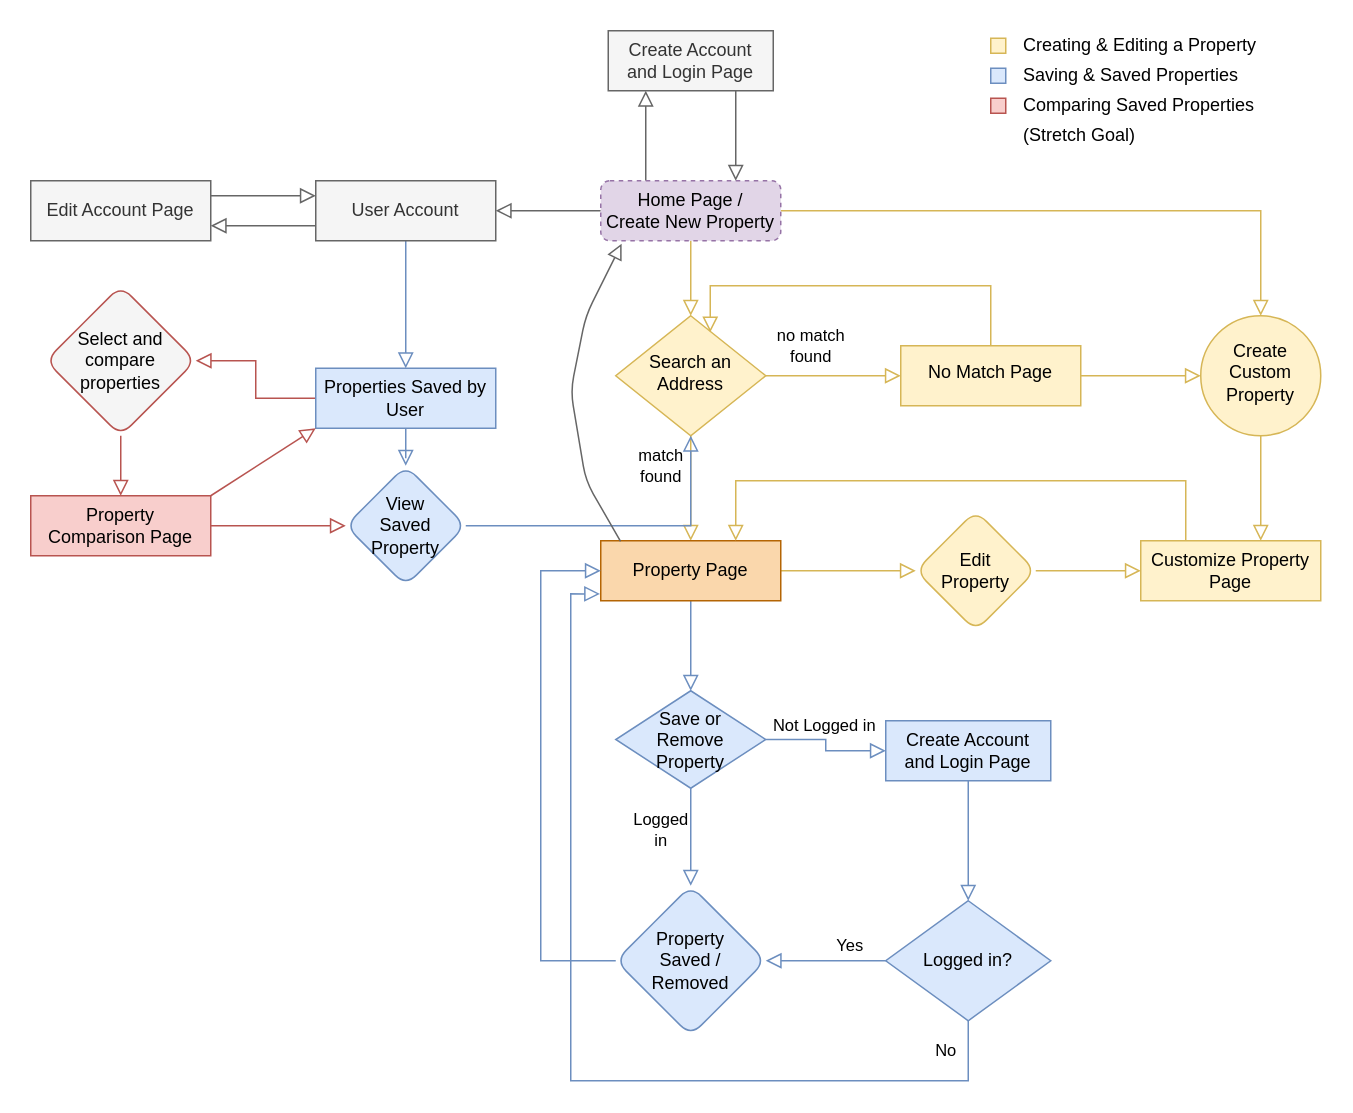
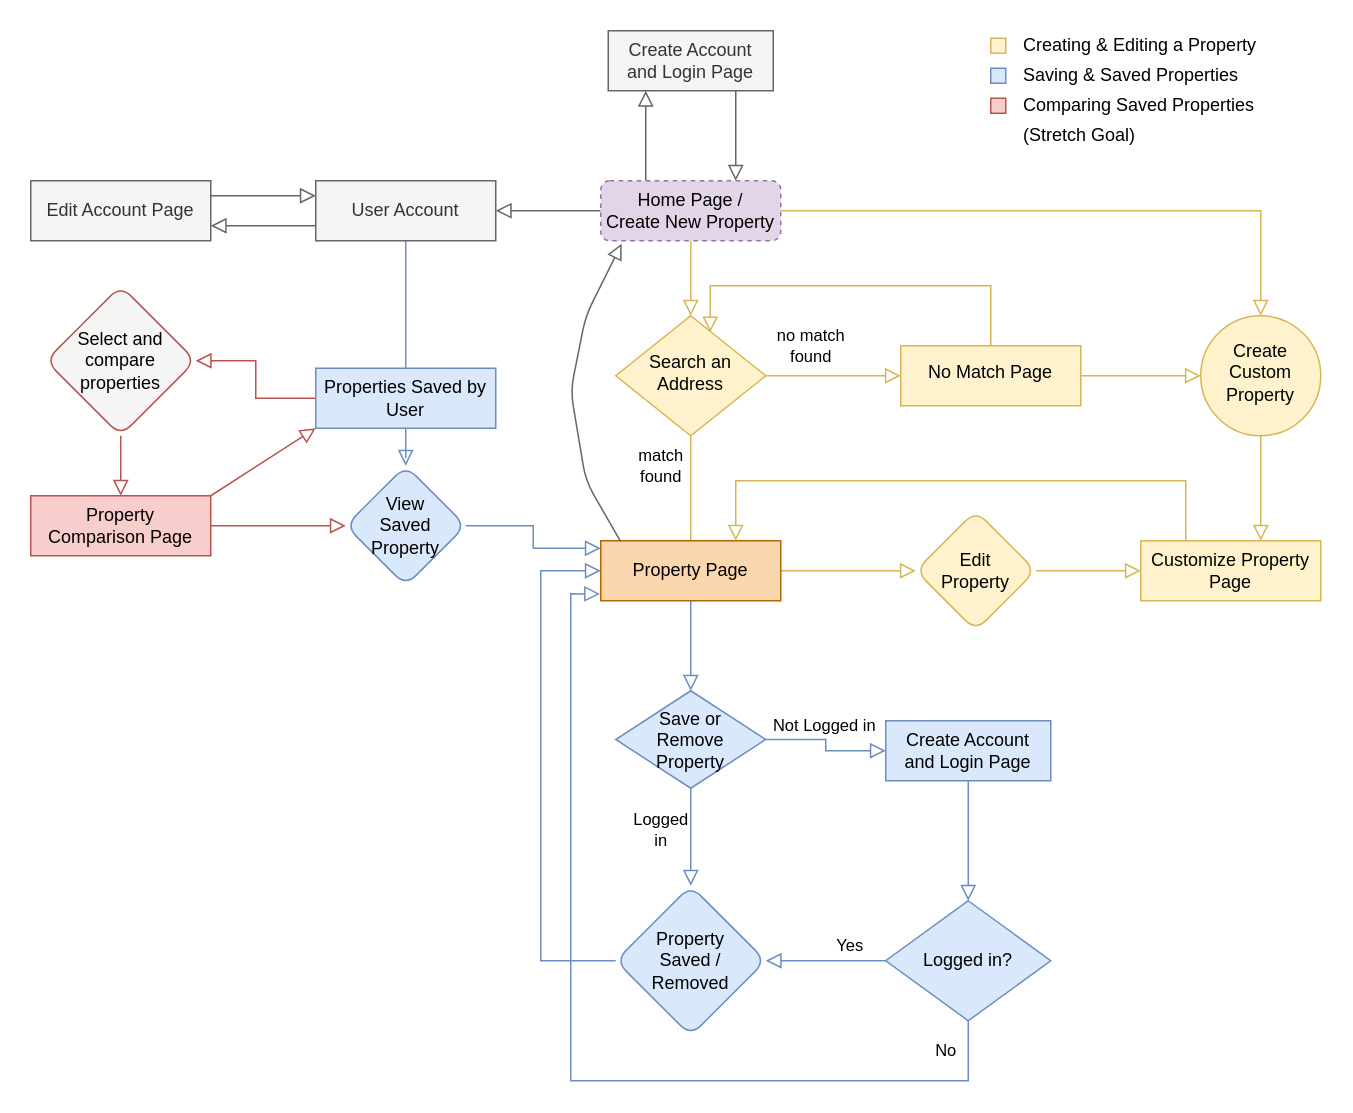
edge "User Account" -> "Properties Saved by User": arrowhead block -> none
edge "View Saved Property" -> "Search an Address": now "View Saved Property" -> "Property Page"
edge "Search an Address" -> "Property Page": arrowhead block -> none
